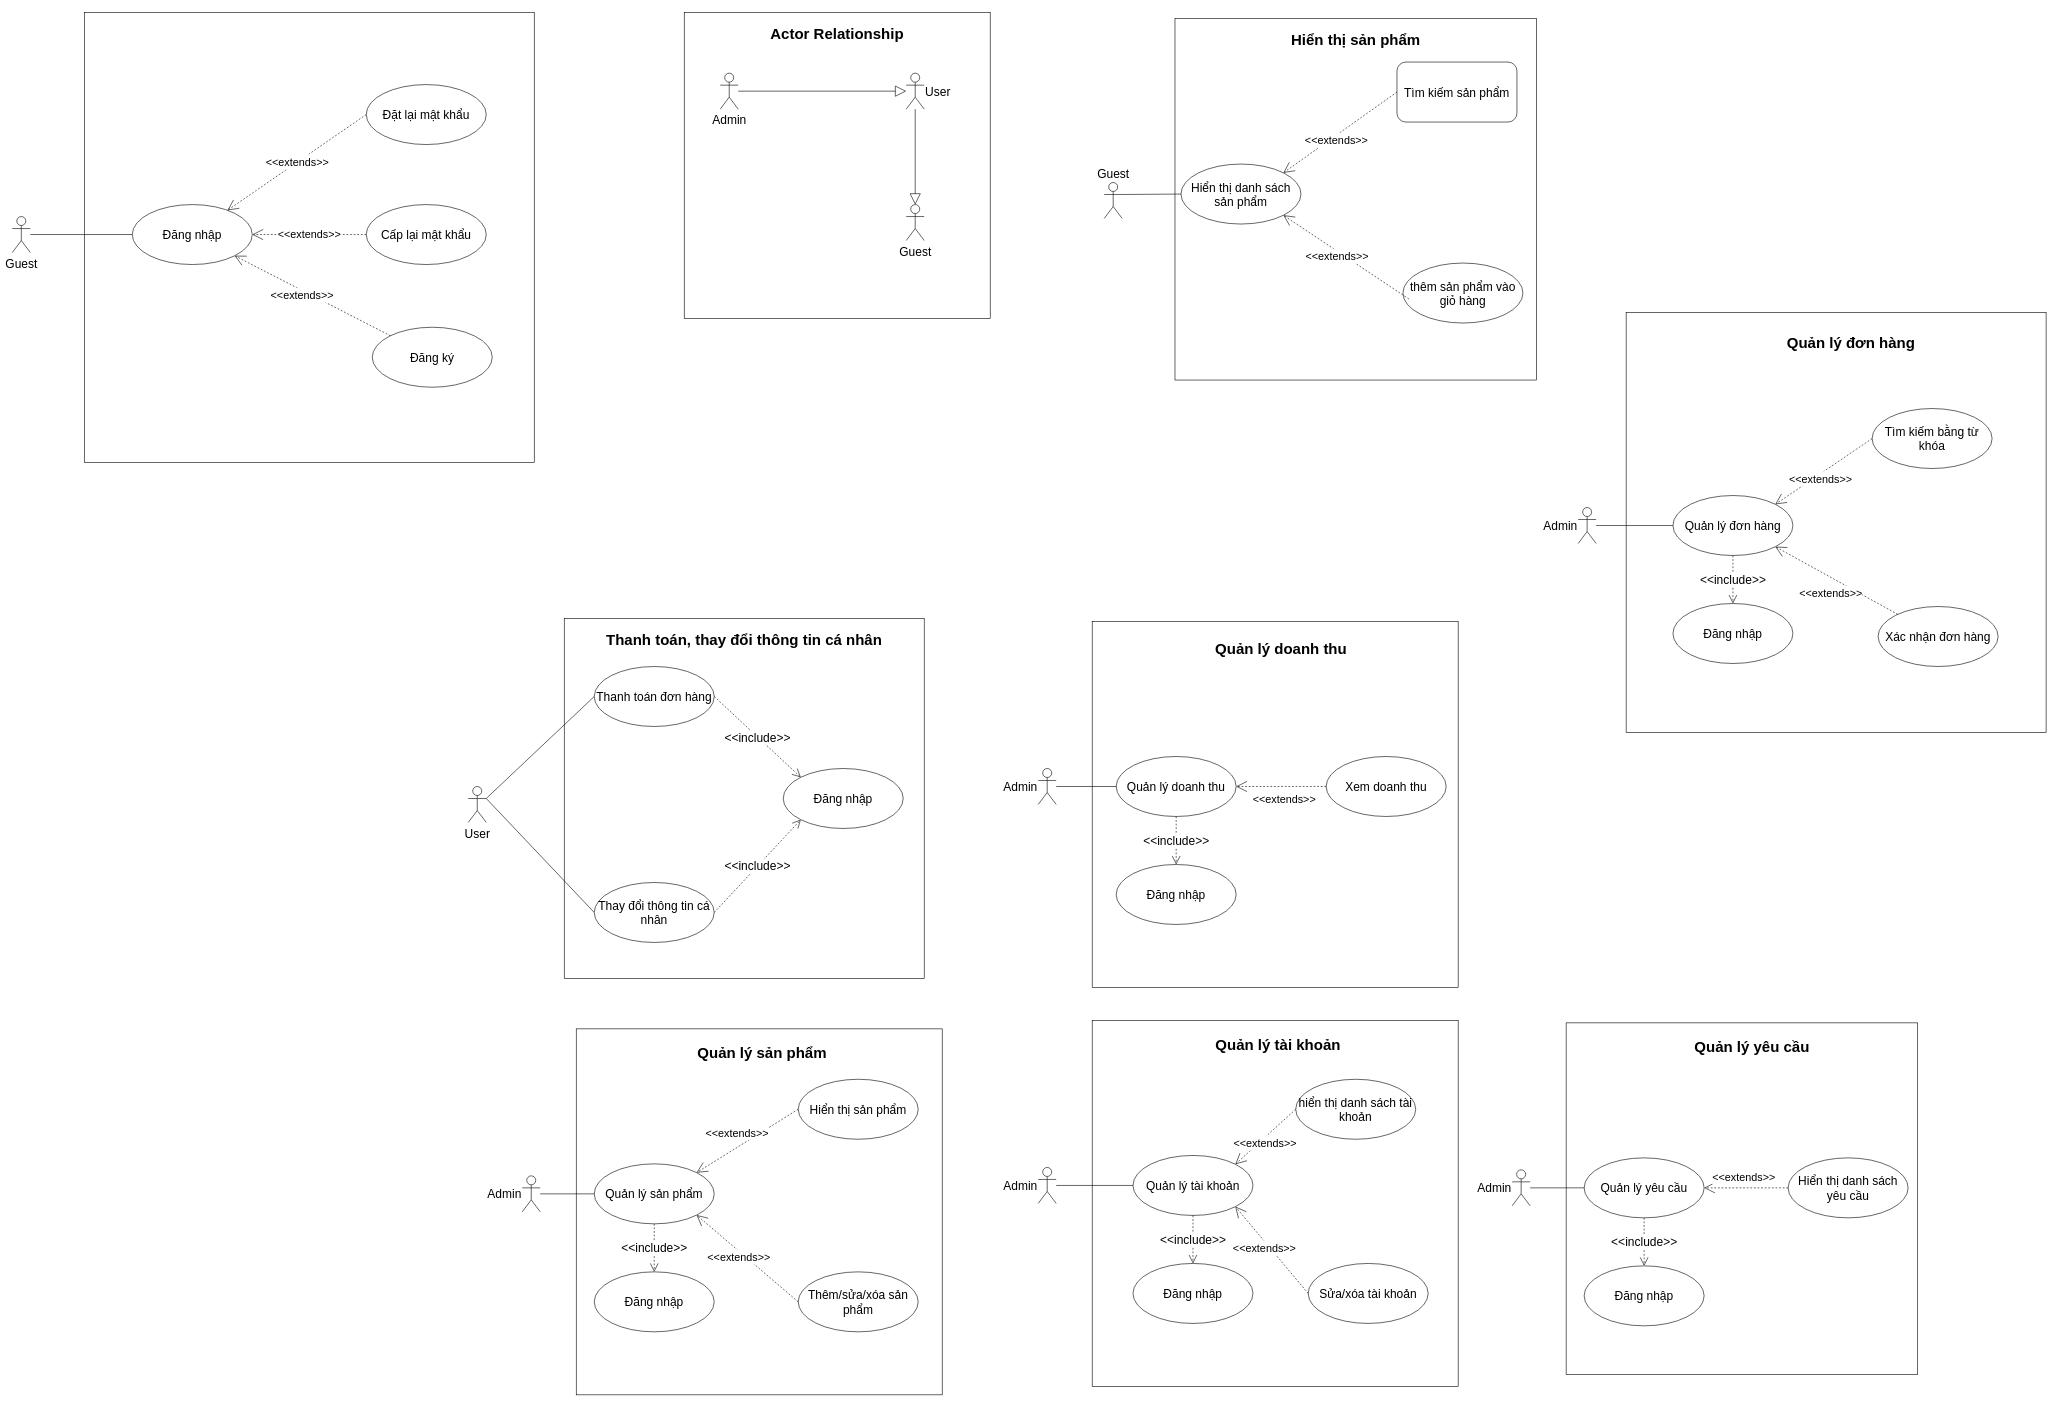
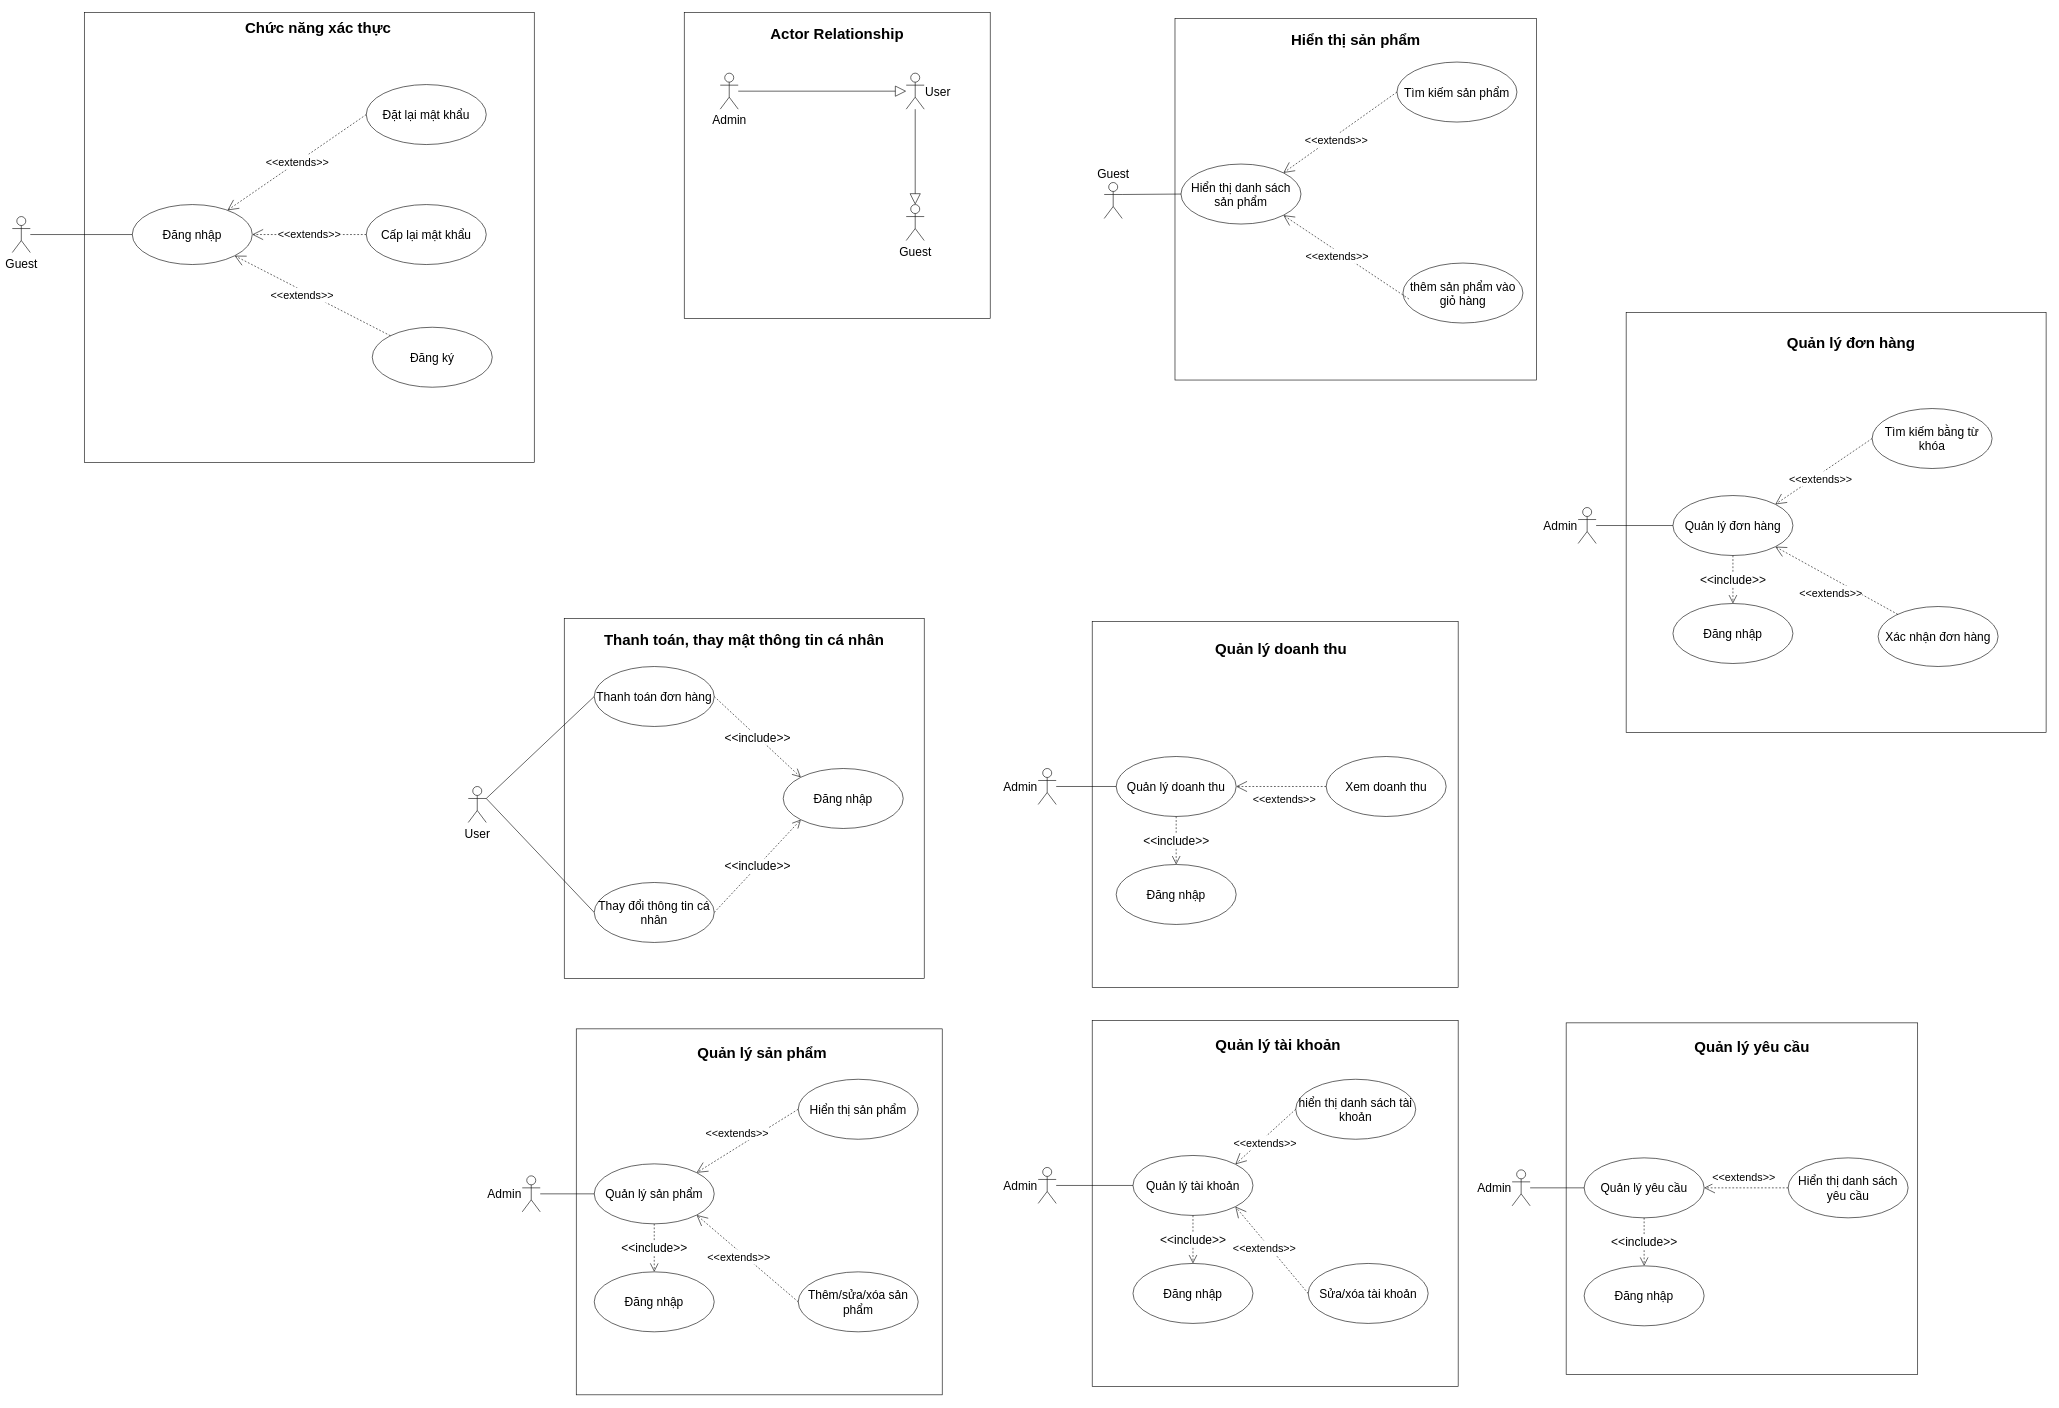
node "Chức năng xác thực": added
node "Tìm kiếm sản phẩm": shape rounded rectangle -> ellipse
node "Thanh toán, thay đổi thông tin cá nhân": label "Thanh toán, thay đổi thông tin cá nhân" -> "Thanh toán, thay mật thông tin cá nhân"
